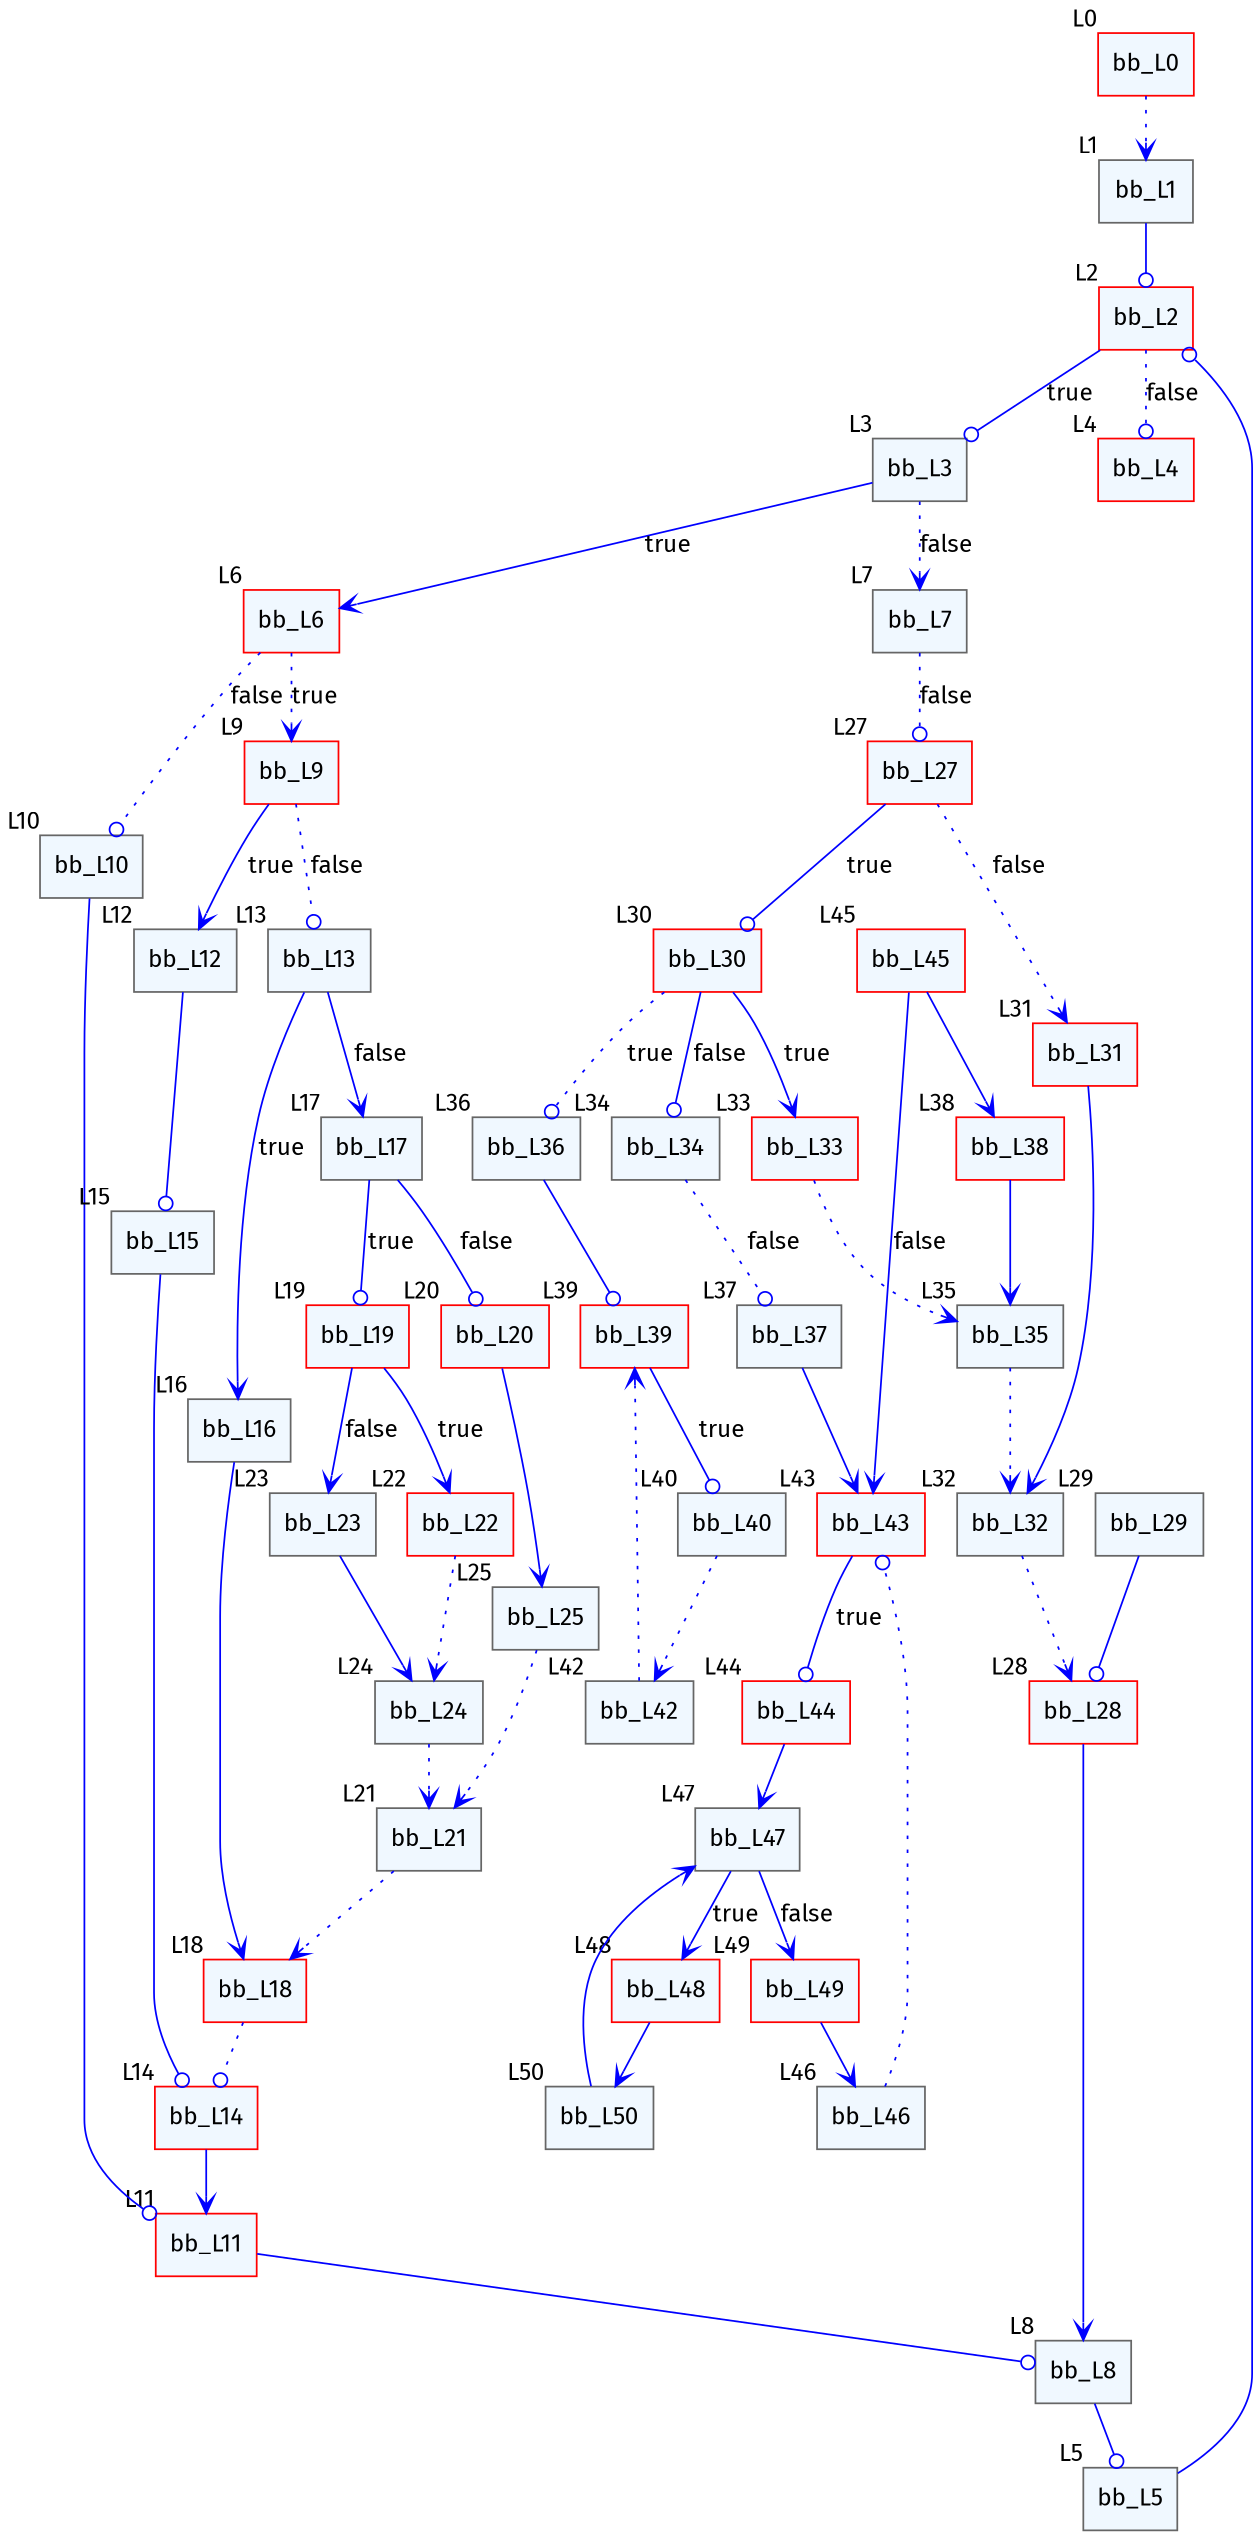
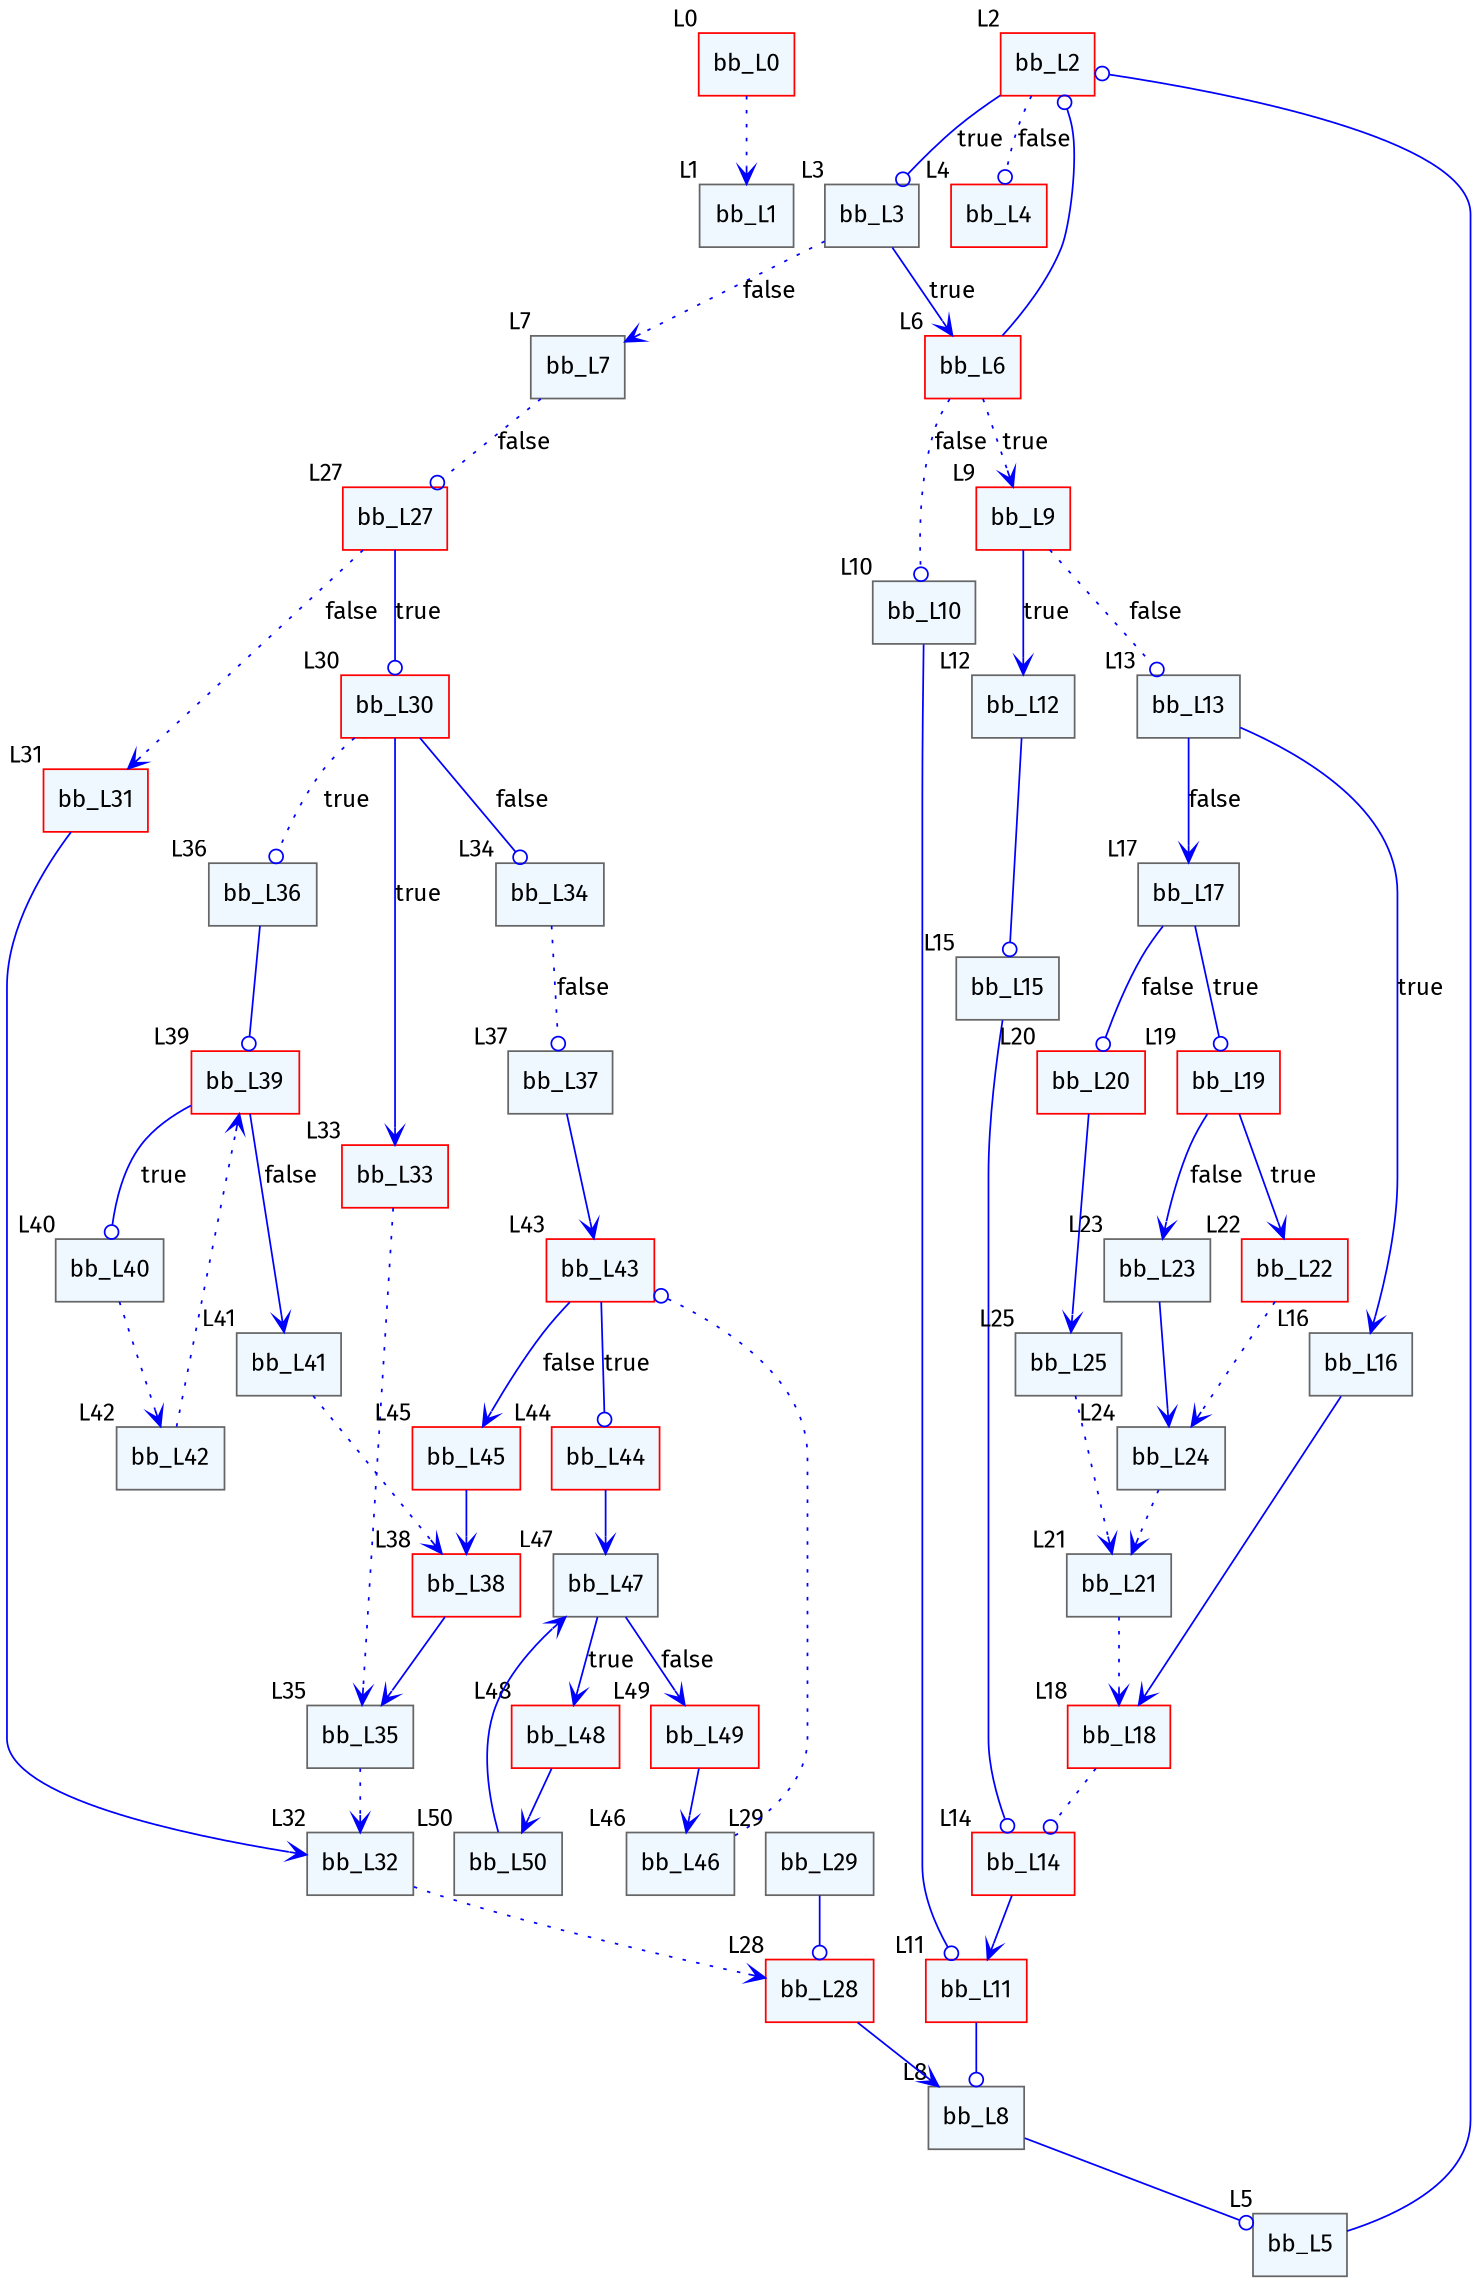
edge "bb_L1 L1" -> "bb_L2 L2": now "bb_L6 L6" -> "bb_L2 L2"
edge "bb_L45 L45" -> "bb_L43 L43": reversed
node "bb_L41 L41": added
